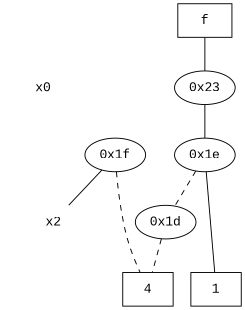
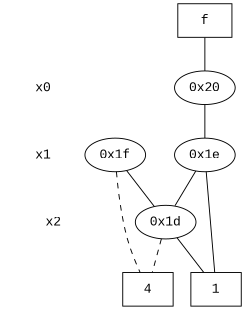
node "0x23": label "0x23" -> "0x20"
node "x1": added
edge "0x1f" -- "x2": now "0x1f" -- "0x1d"
edge "0x1e" -- "0x1d": style dashed -> solid
edge "0x1d" -- "1": added
